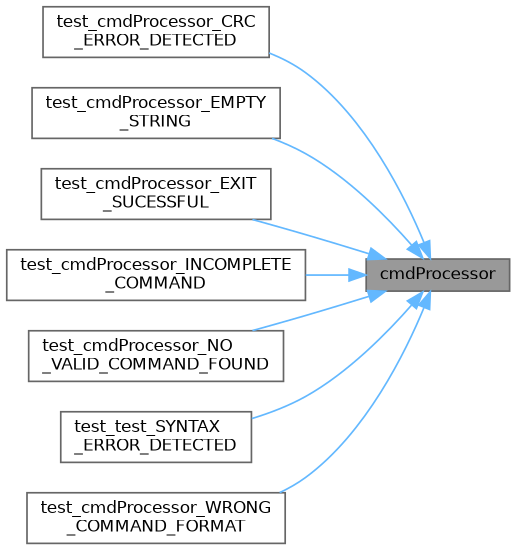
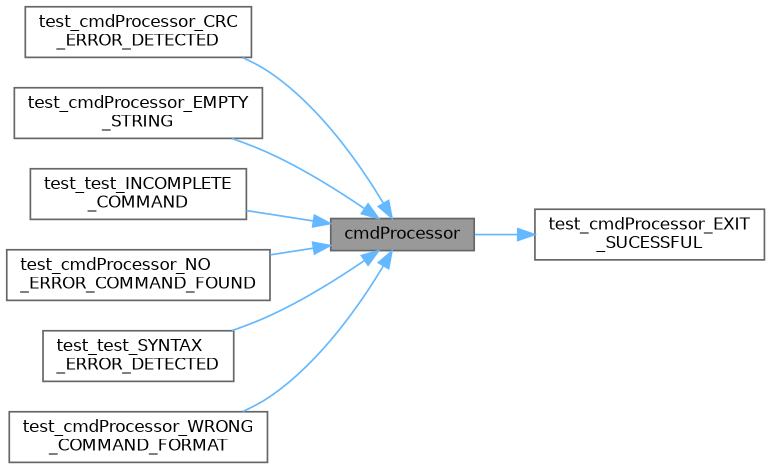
edge "test_cmdProcessor_EXIT _SUCESSFUL" -> "cmdProcessor": reversed
node "test_cmdProcessor_INCOMPLETE _COMMAND": label "test_cmdProcessor_INCOMPLETE _COMMAND" -> "test_test_INCOMPLETE _COMMAND"
node "test_cmdProcessor_NO _VALID_COMMAND_FOUND": label "test_cmdProcessor_NO _VALID_COMMAND_FOUND" -> "test_cmdProcessor_NO _ERROR_COMMAND_FOUND"
